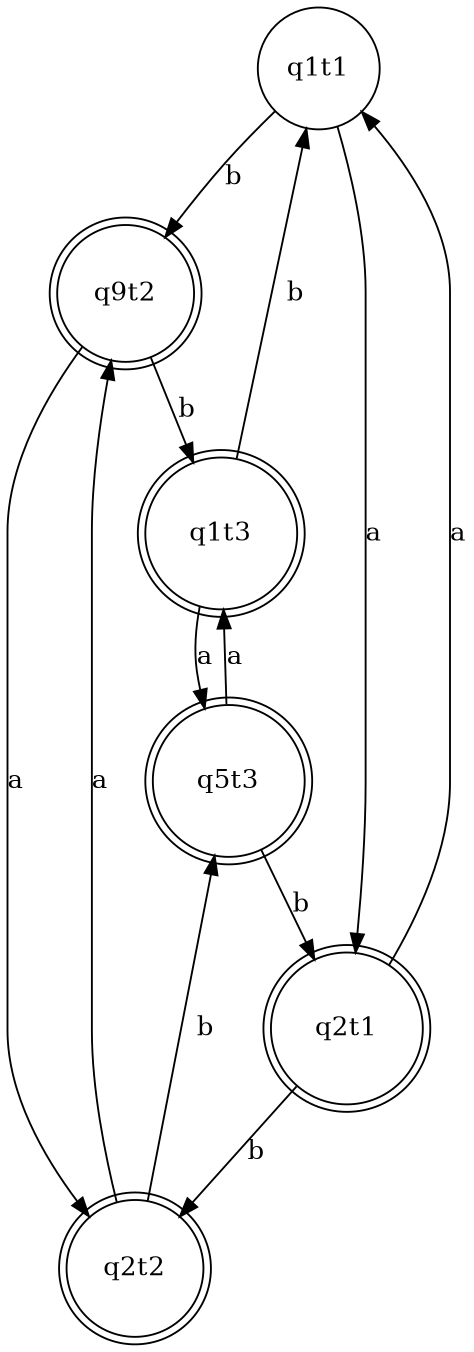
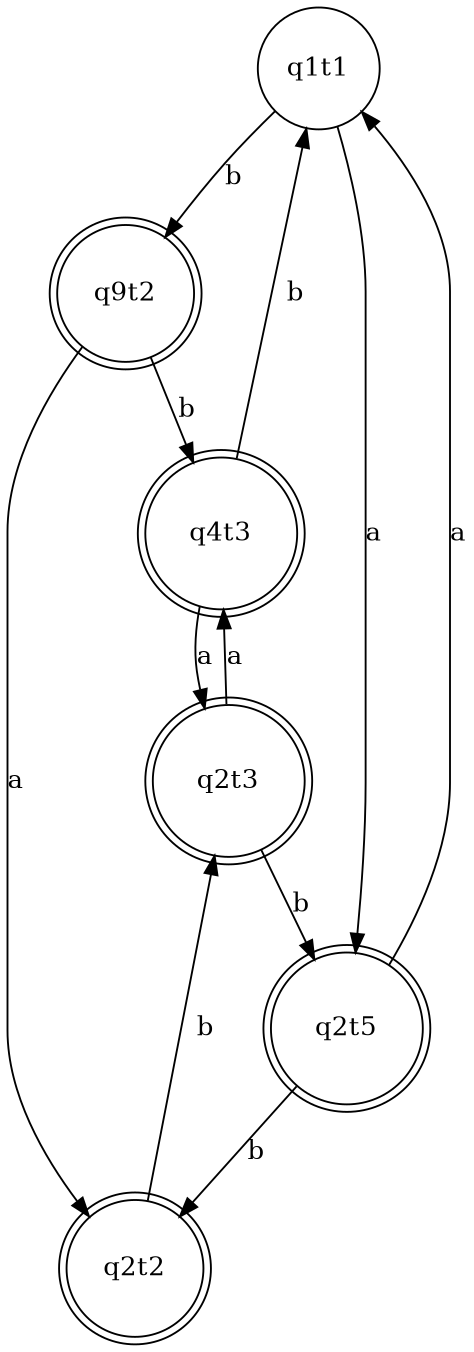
node "q1t3": label "q1t3" -> "q4t3"
node "q5t3": label "q5t3" -> "q2t3"
edge "q2t2" -> "q9t2": removed, label "a"
node "q2t1": label "q2t1" -> "q2t5"
